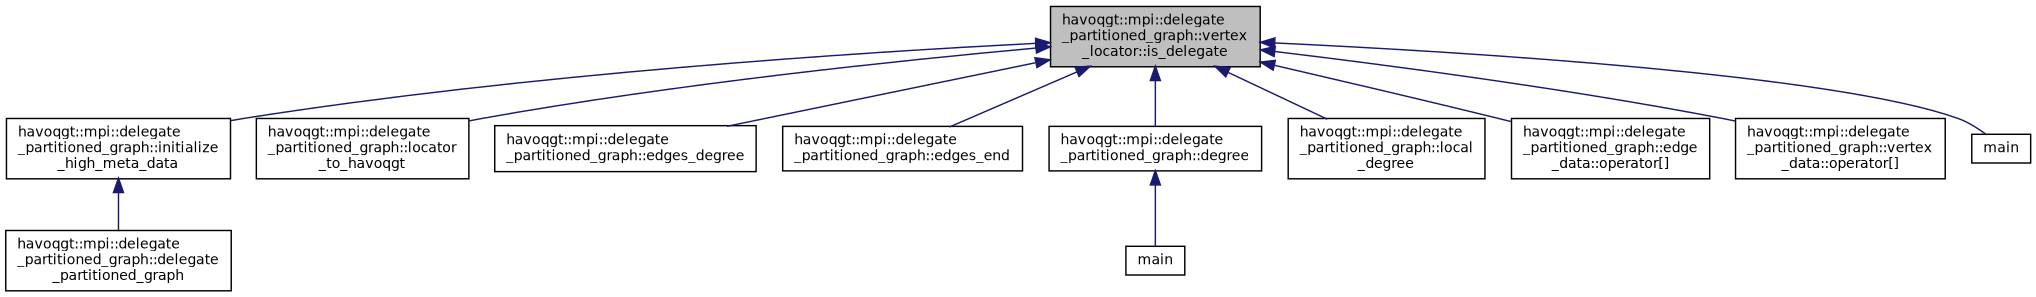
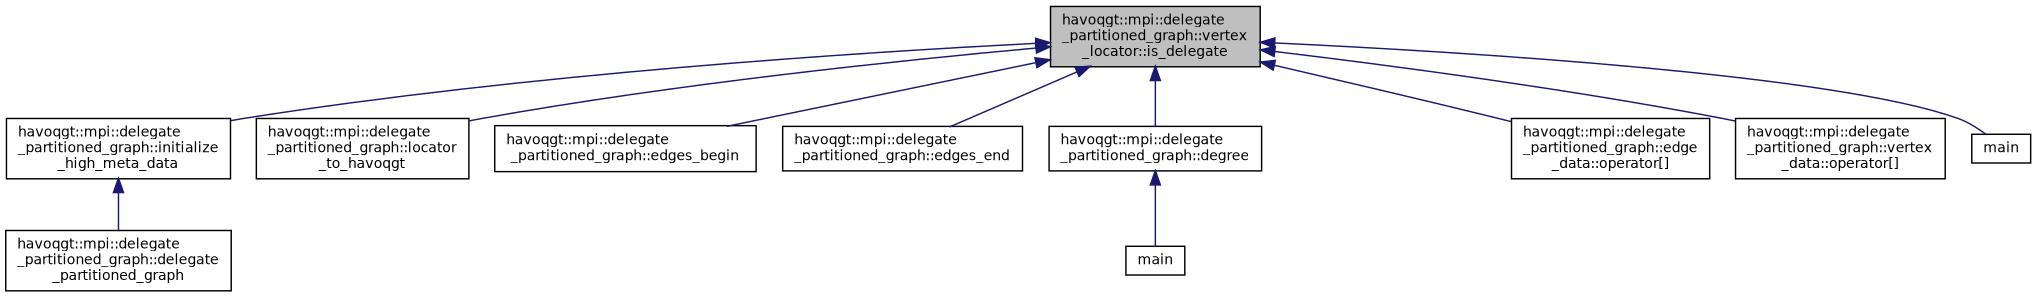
node "havoqgt::mpi::delegate _partitioned_graph::edges_degree": label "havoqgt::mpi::delegate _partitioned_graph::edges_degree" -> "havoqgt::mpi::delegate _partitioned_graph::edges_begin"
node "havoqgt::mpi::delegate _partitioned_graph::local _degree": removed
